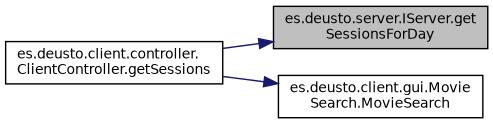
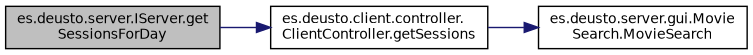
edge "es.deusto.client.controller. ClientController.getSessions" -> "es.deusto.server.IServer.get SessionsForDay": reversed
node "es.deusto.client.gui.Movie Search.MovieSearch": label "es.deusto.client.gui.Movie Search.MovieSearch" -> "es.deusto.server.gui.Movie Search.MovieSearch"
